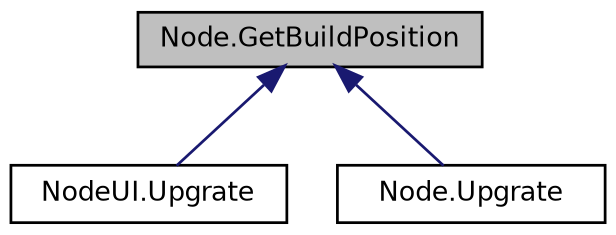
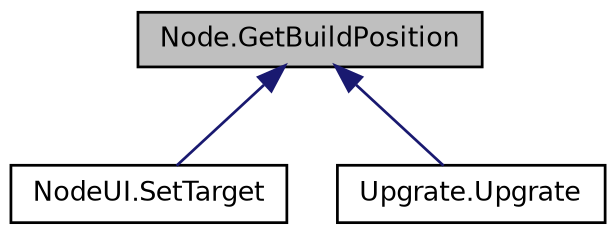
node "NodeUI.Upgrate": label "NodeUI.Upgrate" -> "NodeUI.SetTarget"
node "Node.Upgrate": label "Node.Upgrate" -> "Upgrate.Upgrate"
